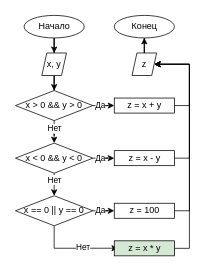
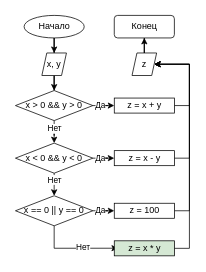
node "Конец": shape ellipse -> rounded rectangle
